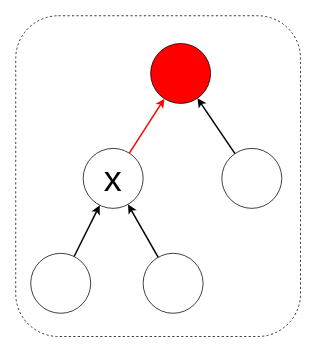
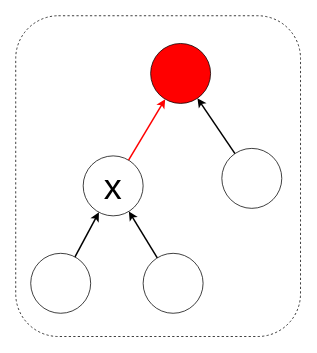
node "x": moved (113, 179) -> (113, 186)
